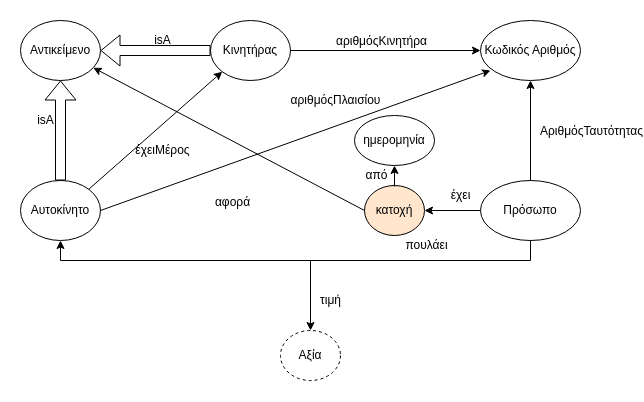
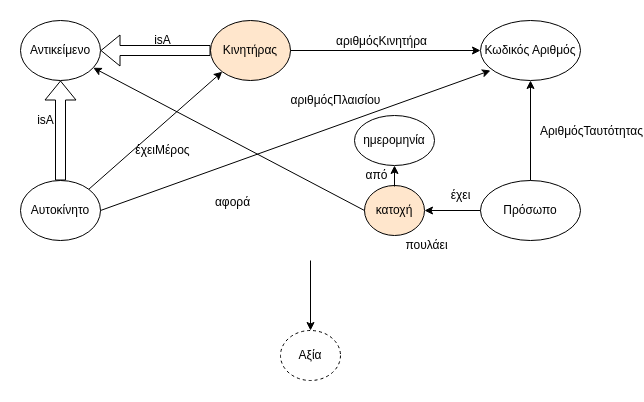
node "Κινητήρας": fillcolor #ffffff -> #ffe6cc
edge "Πρόσωπο" -> "Αυτοκίνητο": removed
node "τιμή": removed
